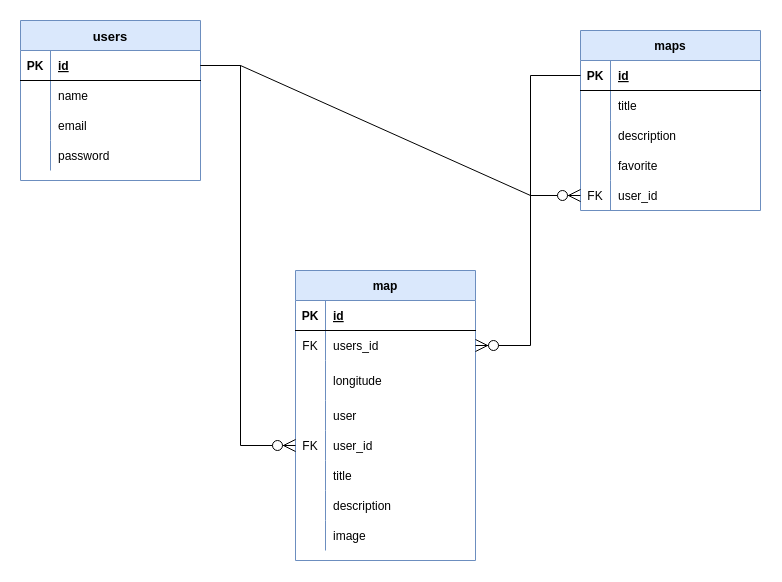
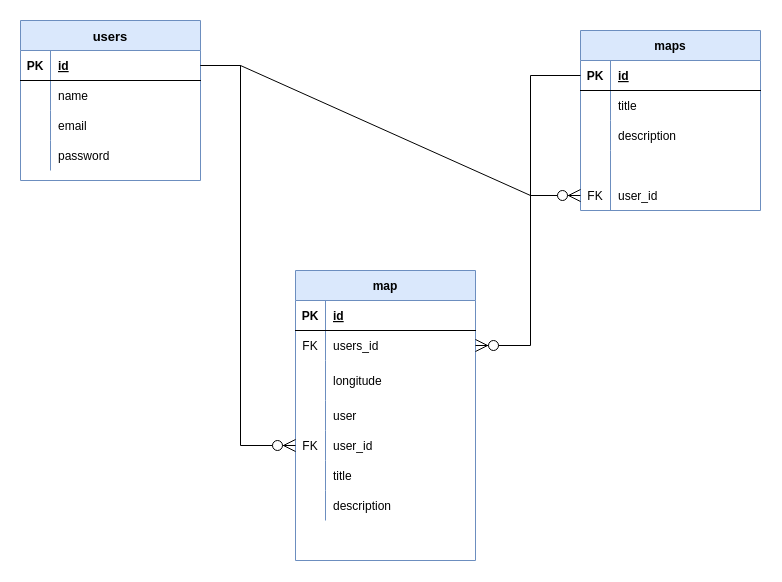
node "favorite": removed
node "image": removed
